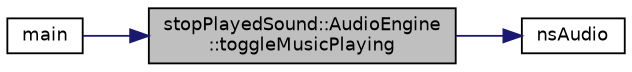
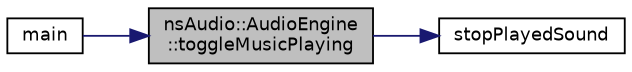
node "stopPlayedSound::AudioEngine ::toggleMusicPlaying": label "stopPlayedSound::AudioEngine ::toggleMusicPlaying" -> "nsAudio::AudioEngine ::toggleMusicPlaying"
node "nsAudio": label "nsAudio" -> "stopPlayedSound"
